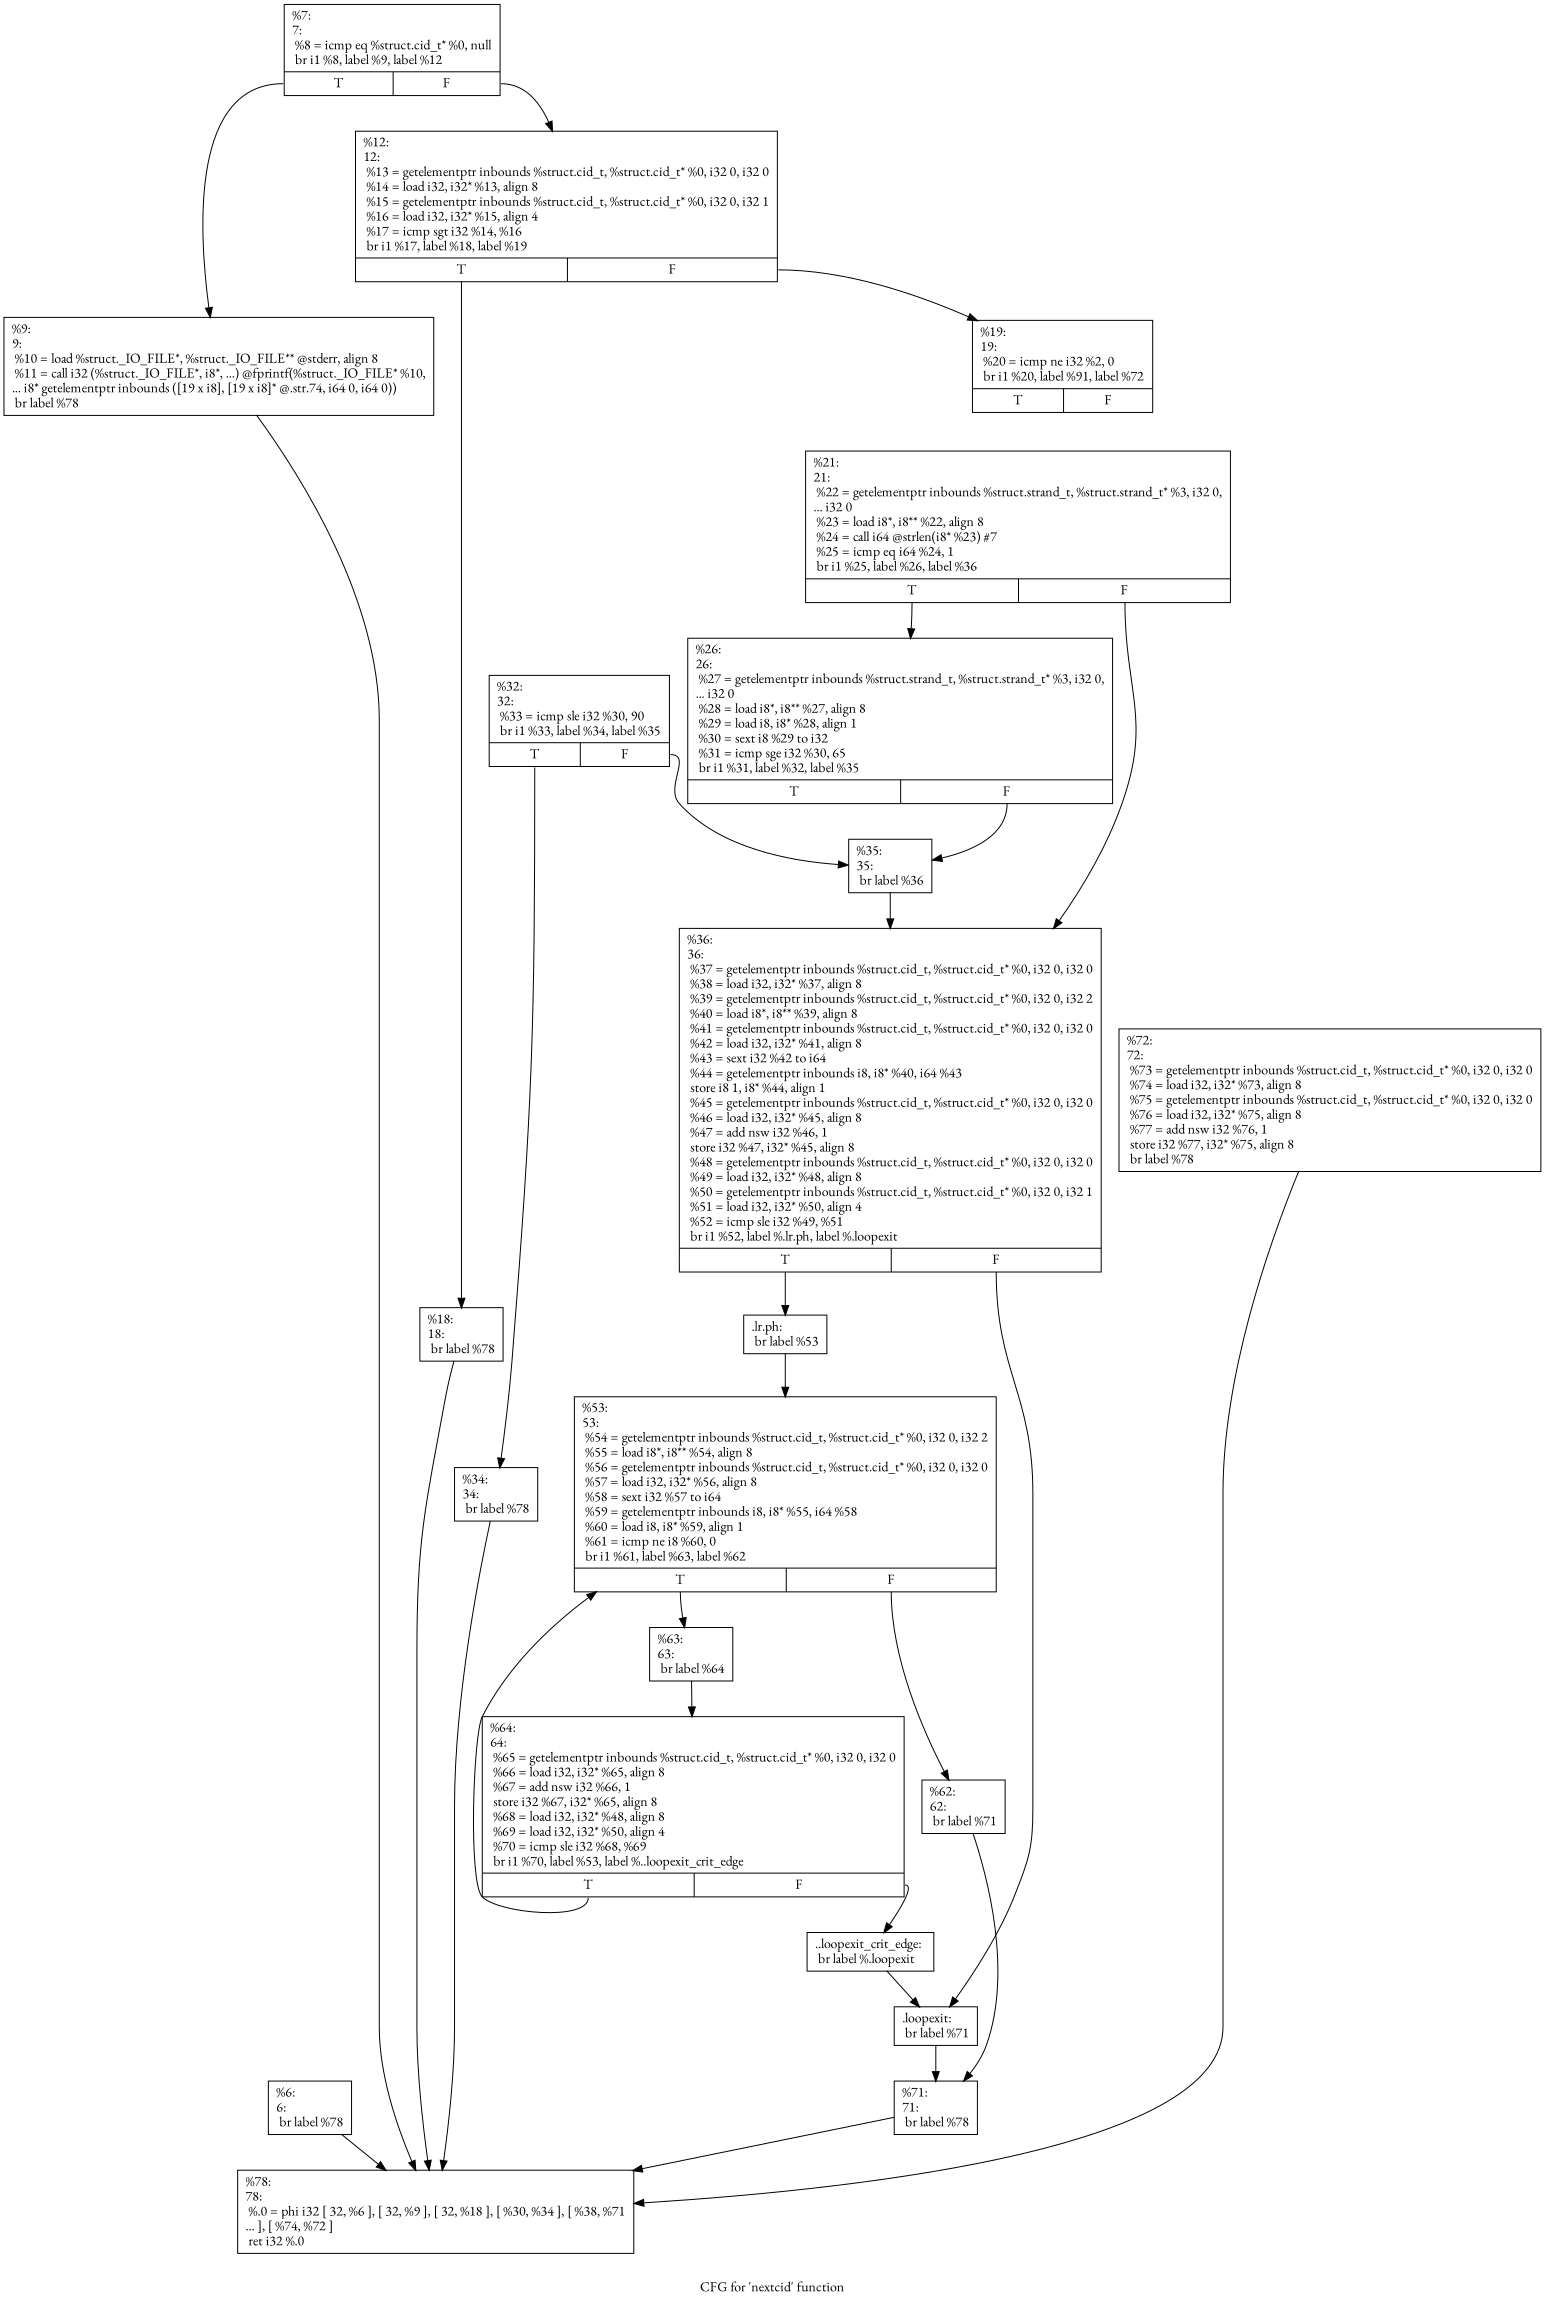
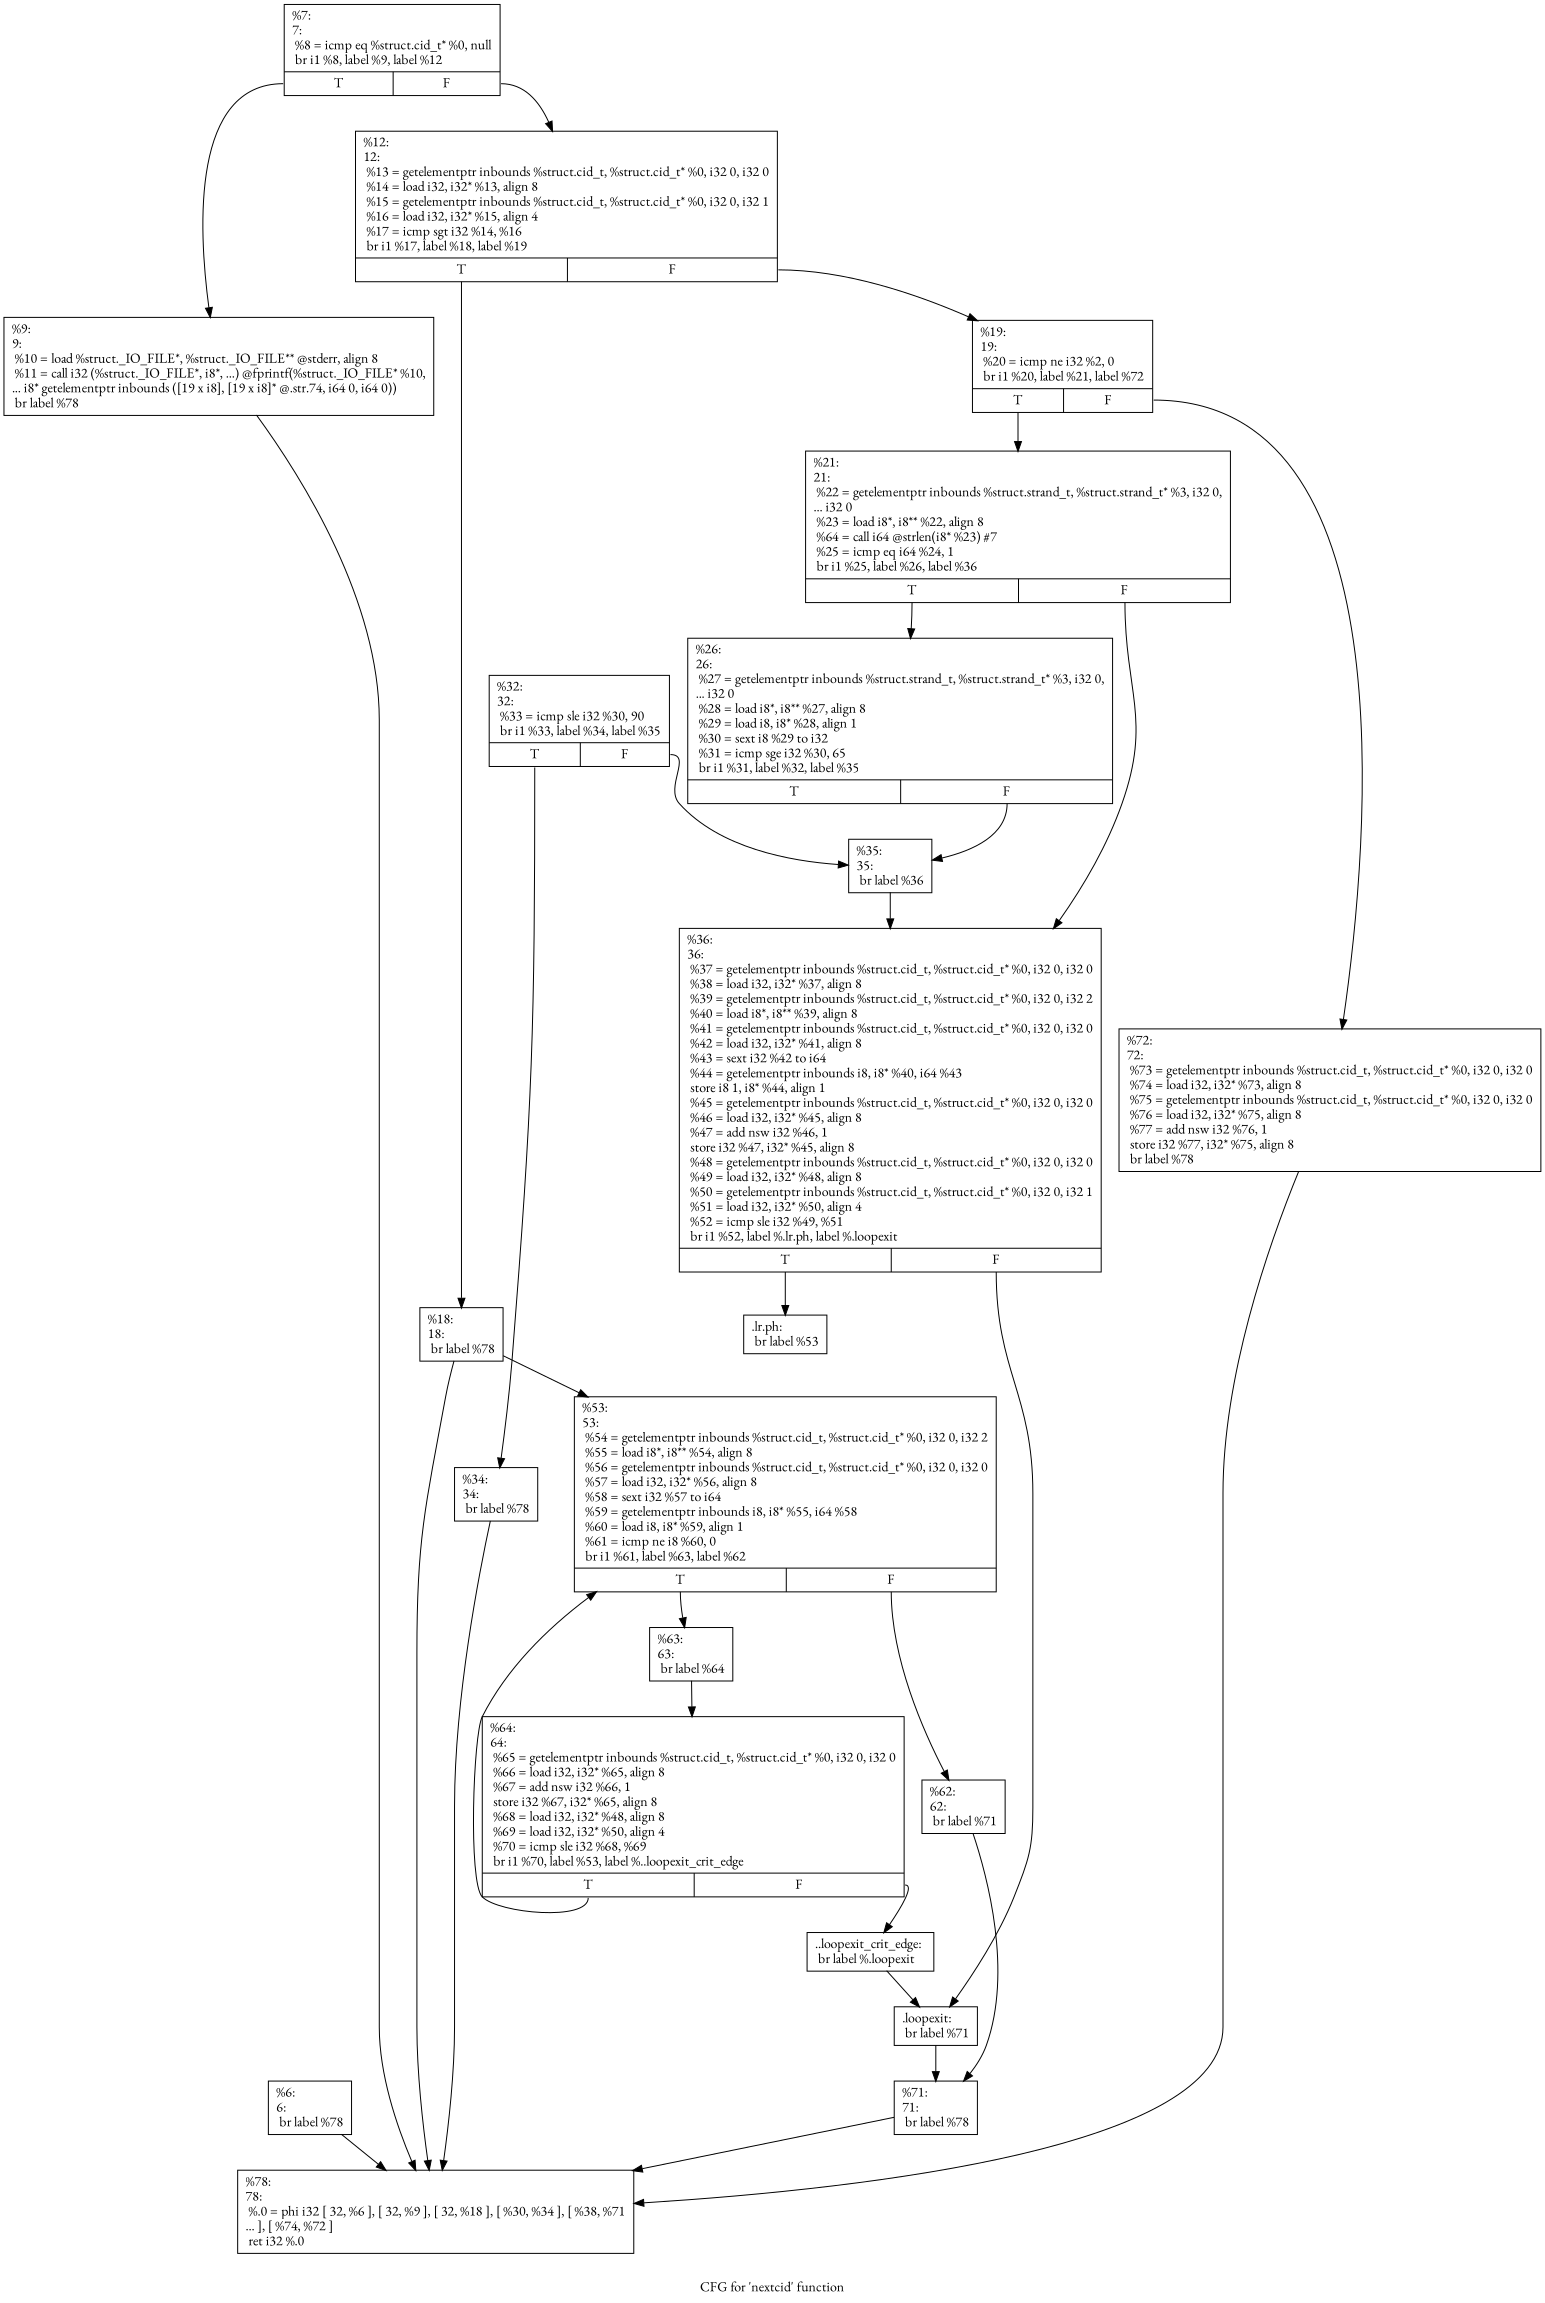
node "%19:": text "br i1 %20, label %91, label %72" -> "br i1 %20, label %21, label %72"
edge "%19:" -> "%21:": added
node "%21:": text "%24 = call i64 @strlen(i8* %23) #7" -> "%64 = call i64 @strlen(i8* %23) #7"
edge "%19:" -> "%72:": added
edge ".lr.ph:" -> "%53:": now "%18:" -> "%53:"
